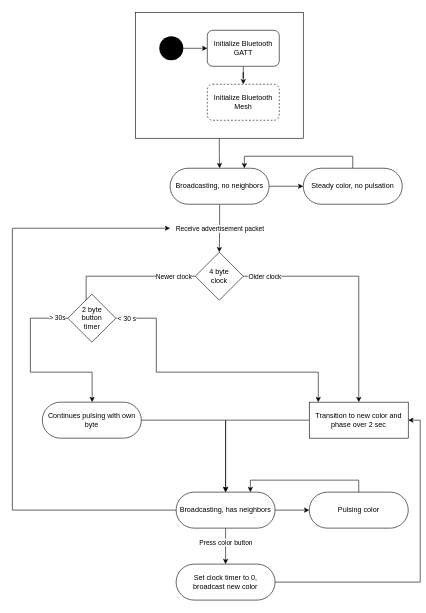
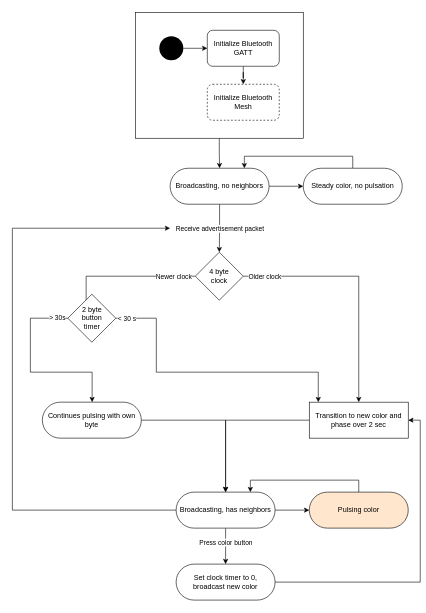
node "Pulsing color": fillcolor #ffffff -> #ffe6cc
